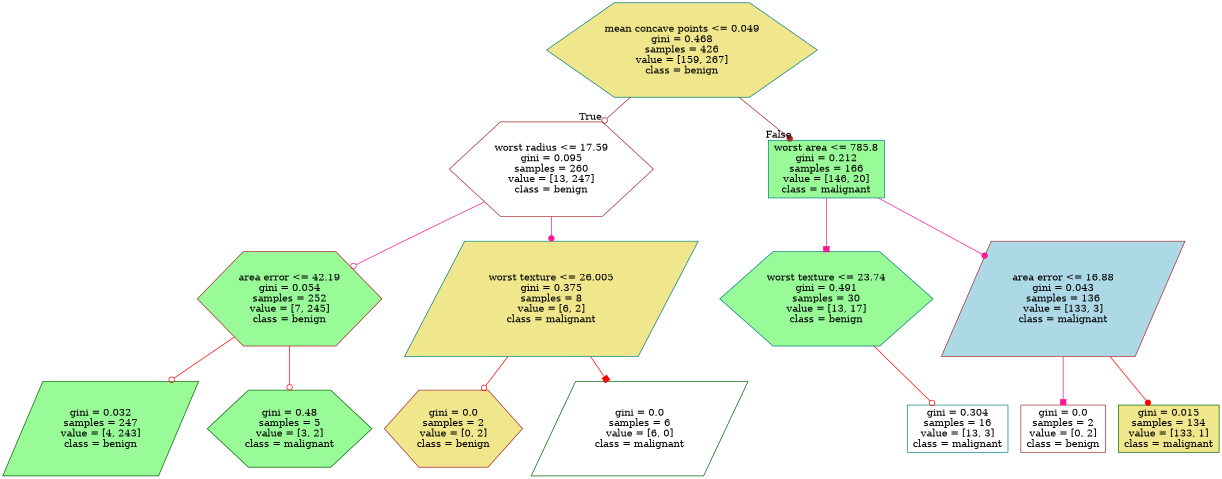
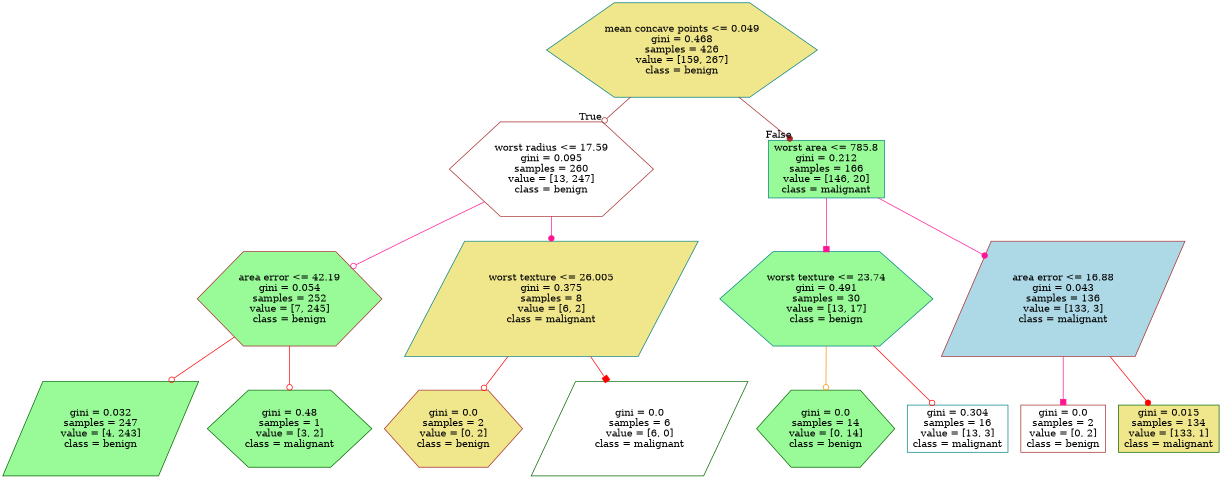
node "gini = 0.48 samples = 5 value = [3, 2] class = malignant": label "gini = 0.48 samples = 5 value = [3, 2] class = malignant" -> "gini = 0.48 samples = 1 value = [3, 2] class = malignant"
node "gini = 0.0 samples = 14 value = [0, 14] class = benign": added
